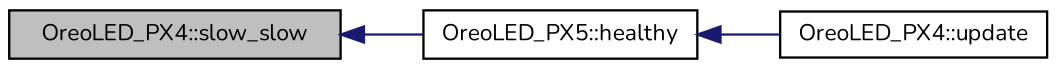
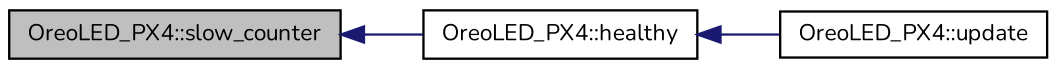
node "OreoLED_PX4::slow_slow": label "OreoLED_PX4::slow_slow" -> "OreoLED_PX4::slow_counter"
node "OreoLED_PX5::healthy": label "OreoLED_PX5::healthy" -> "OreoLED_PX4::healthy"
